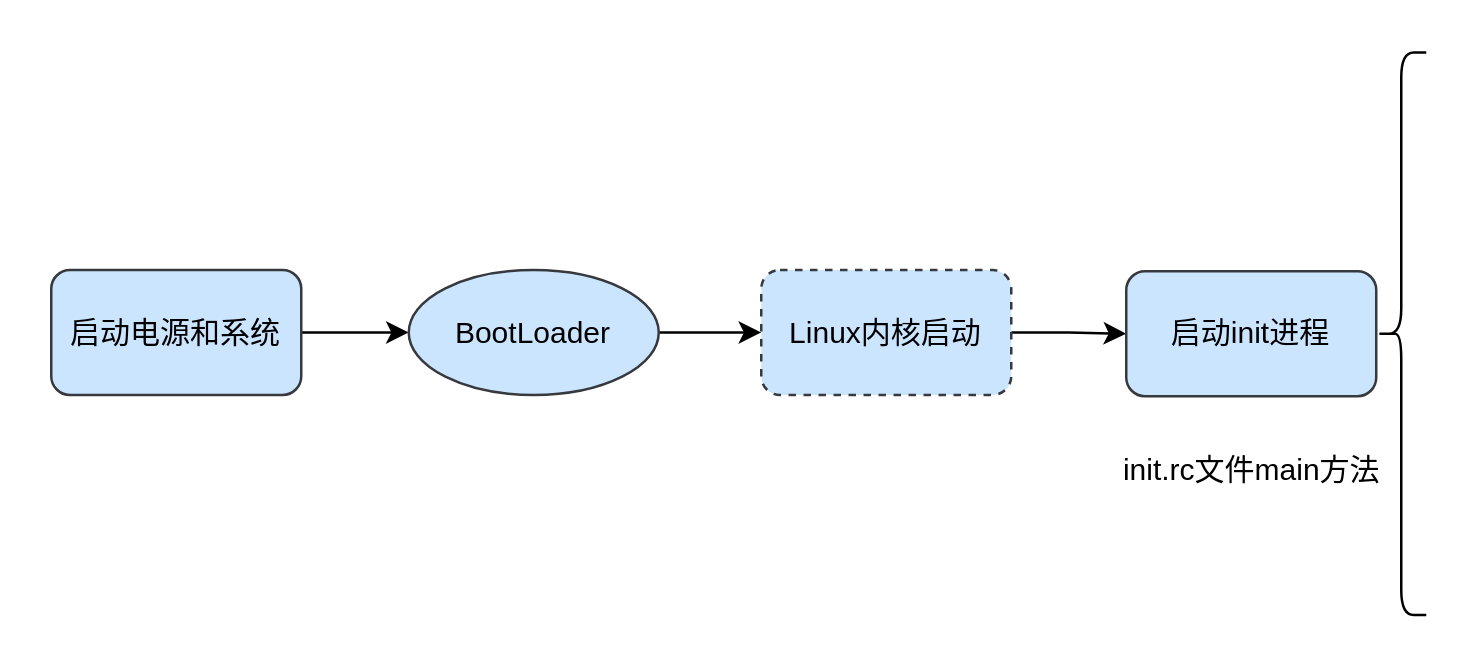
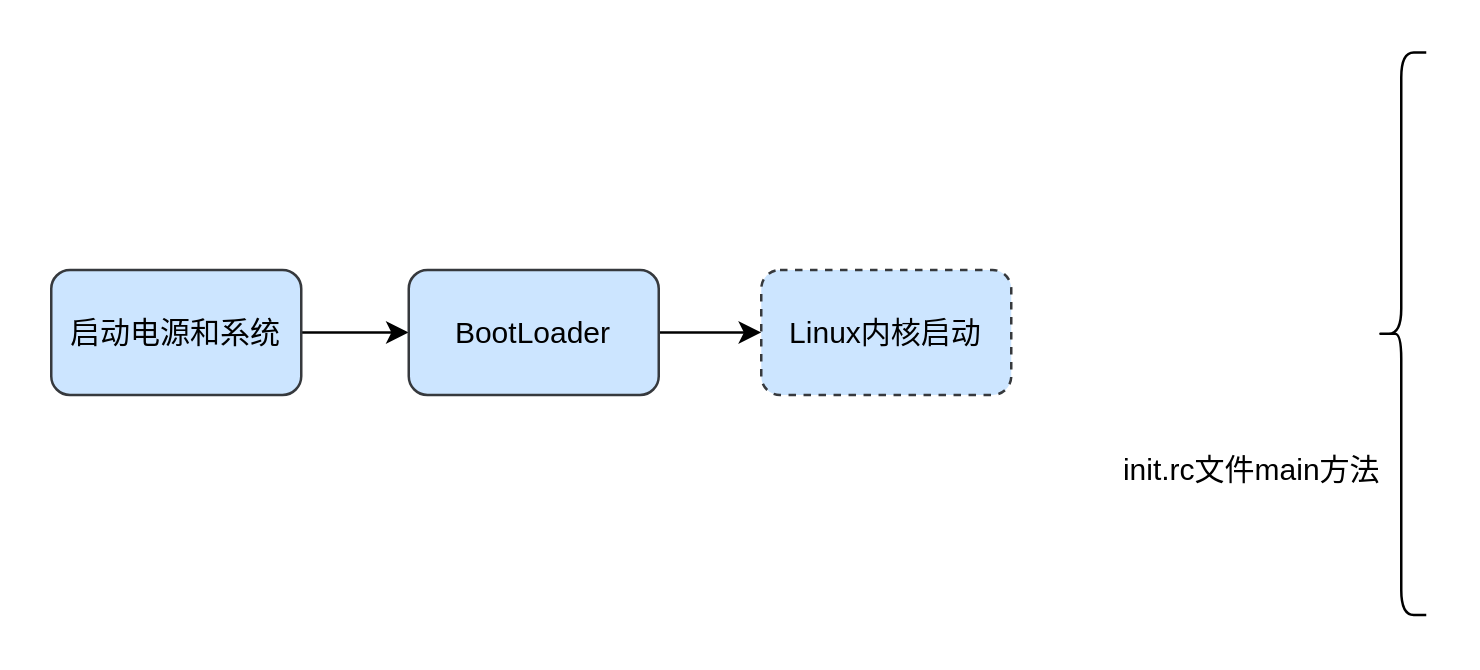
node "BootLoader": shape ellipse -> rounded rectangle
edge "Linux内核启动" -> "启动init进程": removed
node "启动init进程": removed
